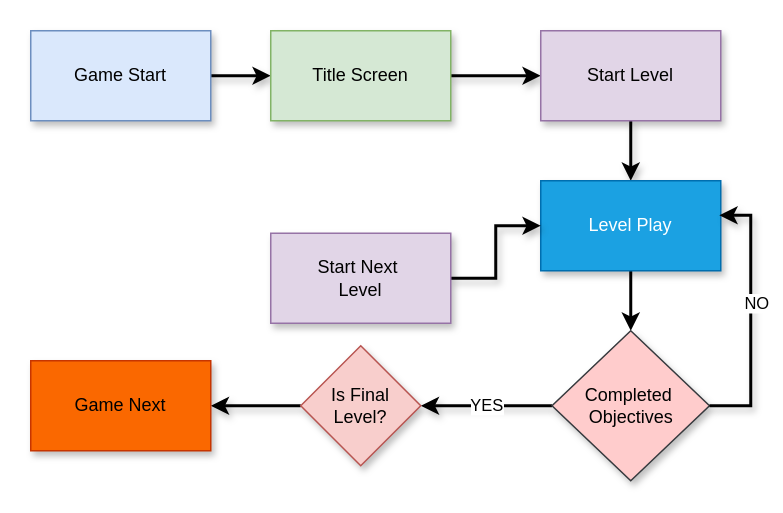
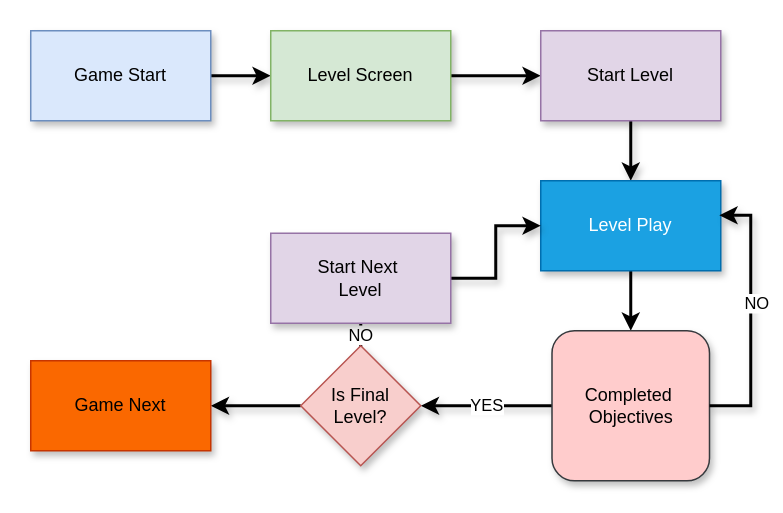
node "Title Screen": label "Title Screen" -> "Level Screen"
edge "Is Final Level?" -> "Start Next Level": added, label "NO"
node "Completed Objectives": shape diamond -> rounded rectangle
